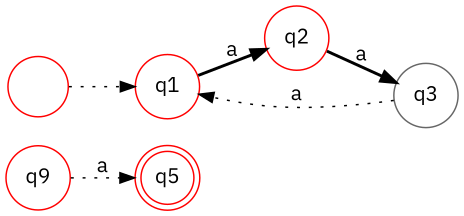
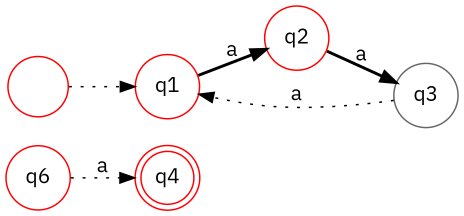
node "q9": label "q9" -> "q6"
node "q5": label "q5" -> "q4"
